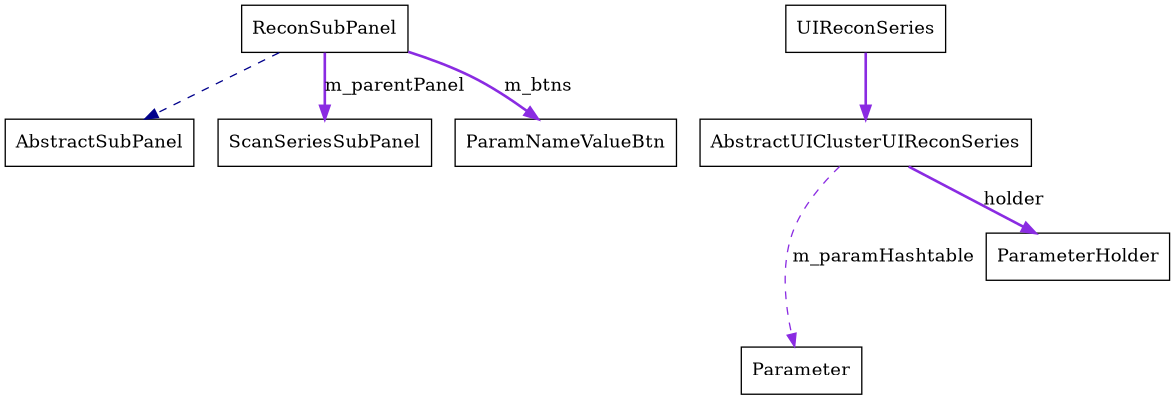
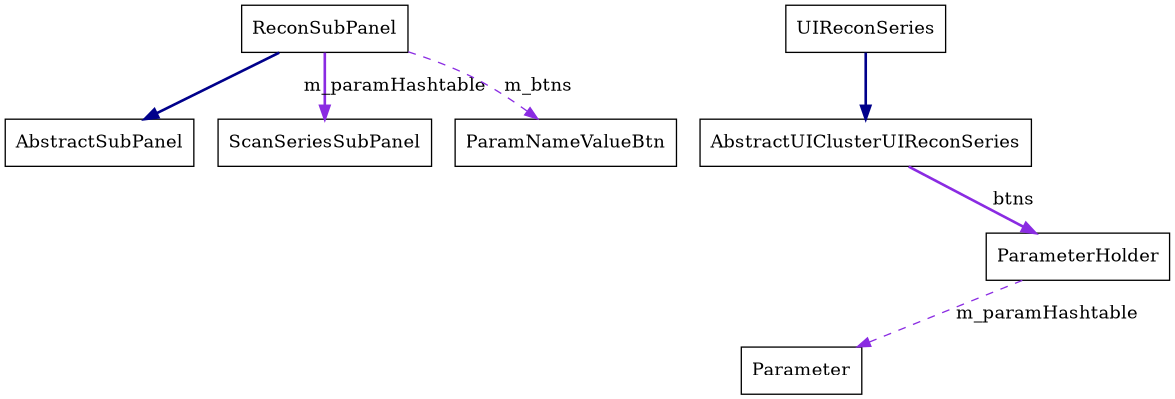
edge "ReconSubPanel" -> "ParamNameValueBtn": style bold -> dashed
edge "UIReconSeries" -> "AbstractUIClusterUIReconSeries": color blueviolet -> blue4
edge "ReconSubPanel" -> "AbstractSubPanel": style dashed -> bold
edge "ReconSubPanel" -> "ScanSeriesSubPanel": label "m_parentPanel" -> "m_paramHashtable"
edge "AbstractUIClusterUIReconSeries" -> "ParameterHolder": label "holder" -> "btns"
edge "AbstractUIClusterUIReconSeries" -> "Parameter": now "ParameterHolder" -> "Parameter"
